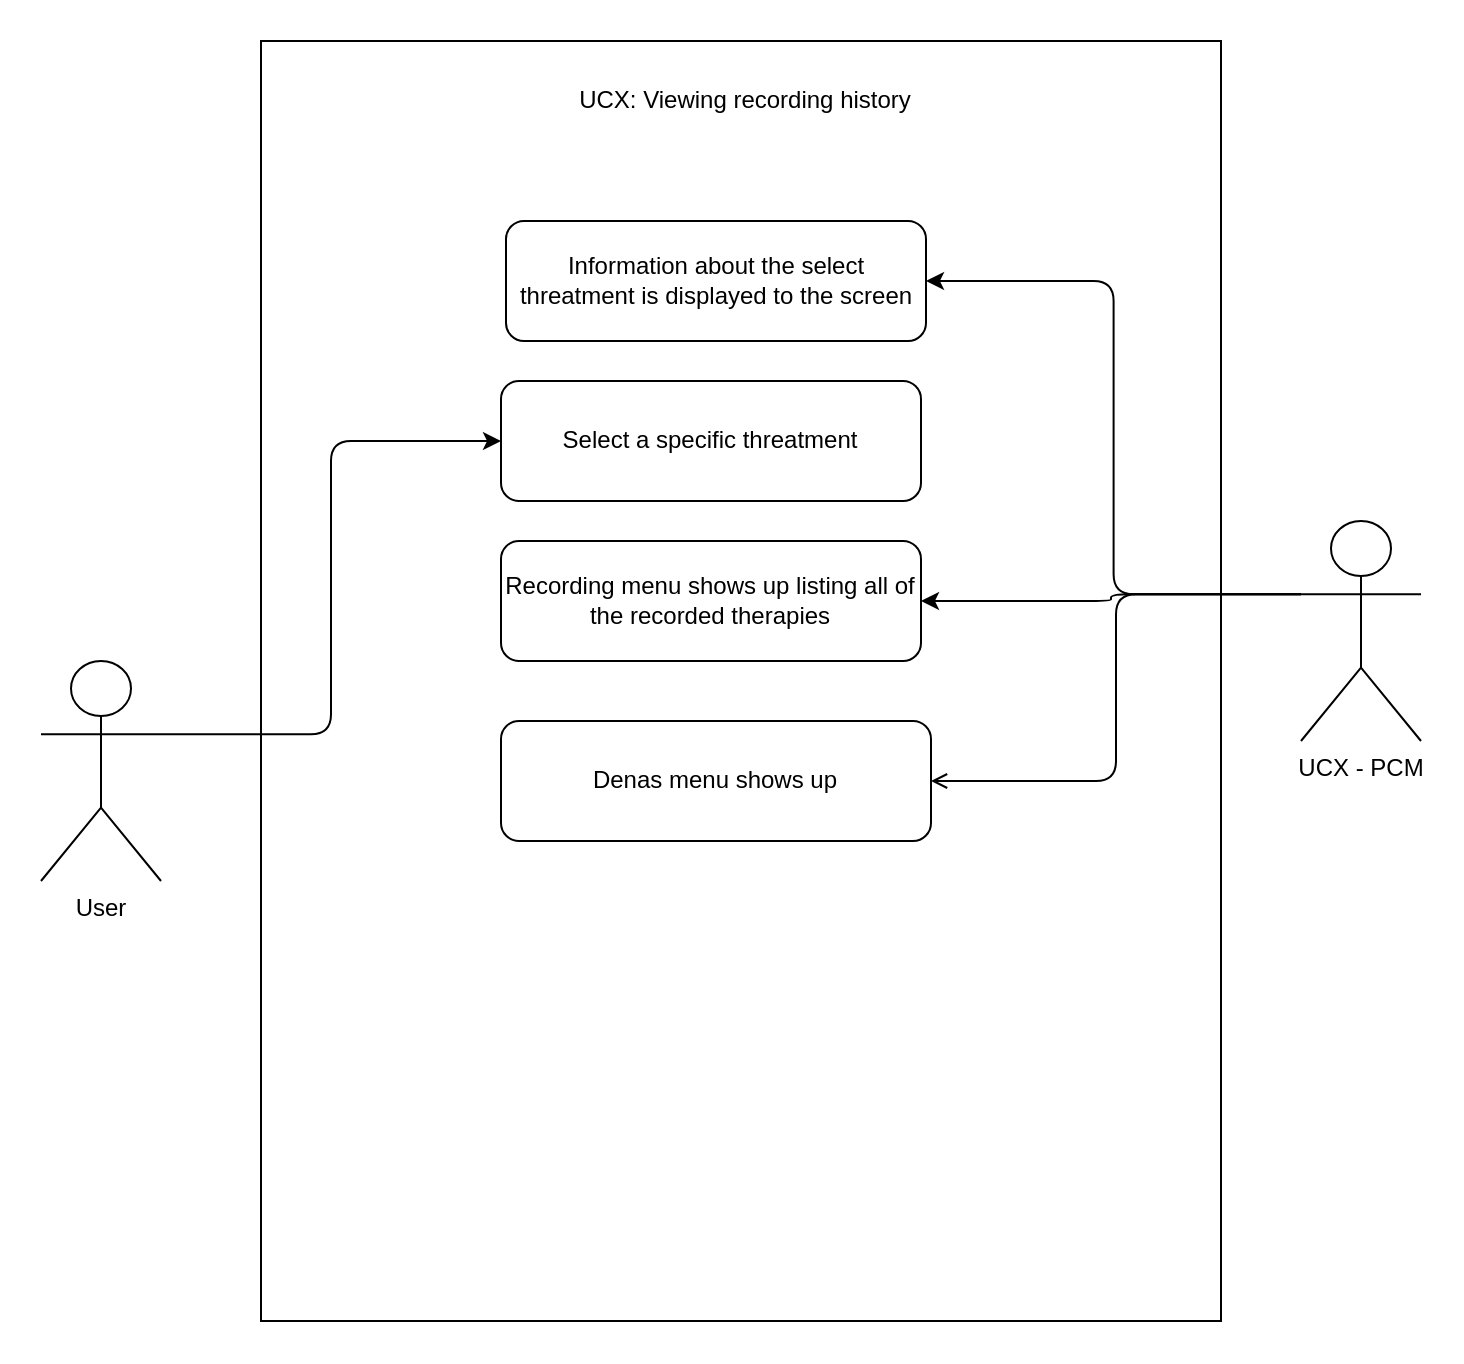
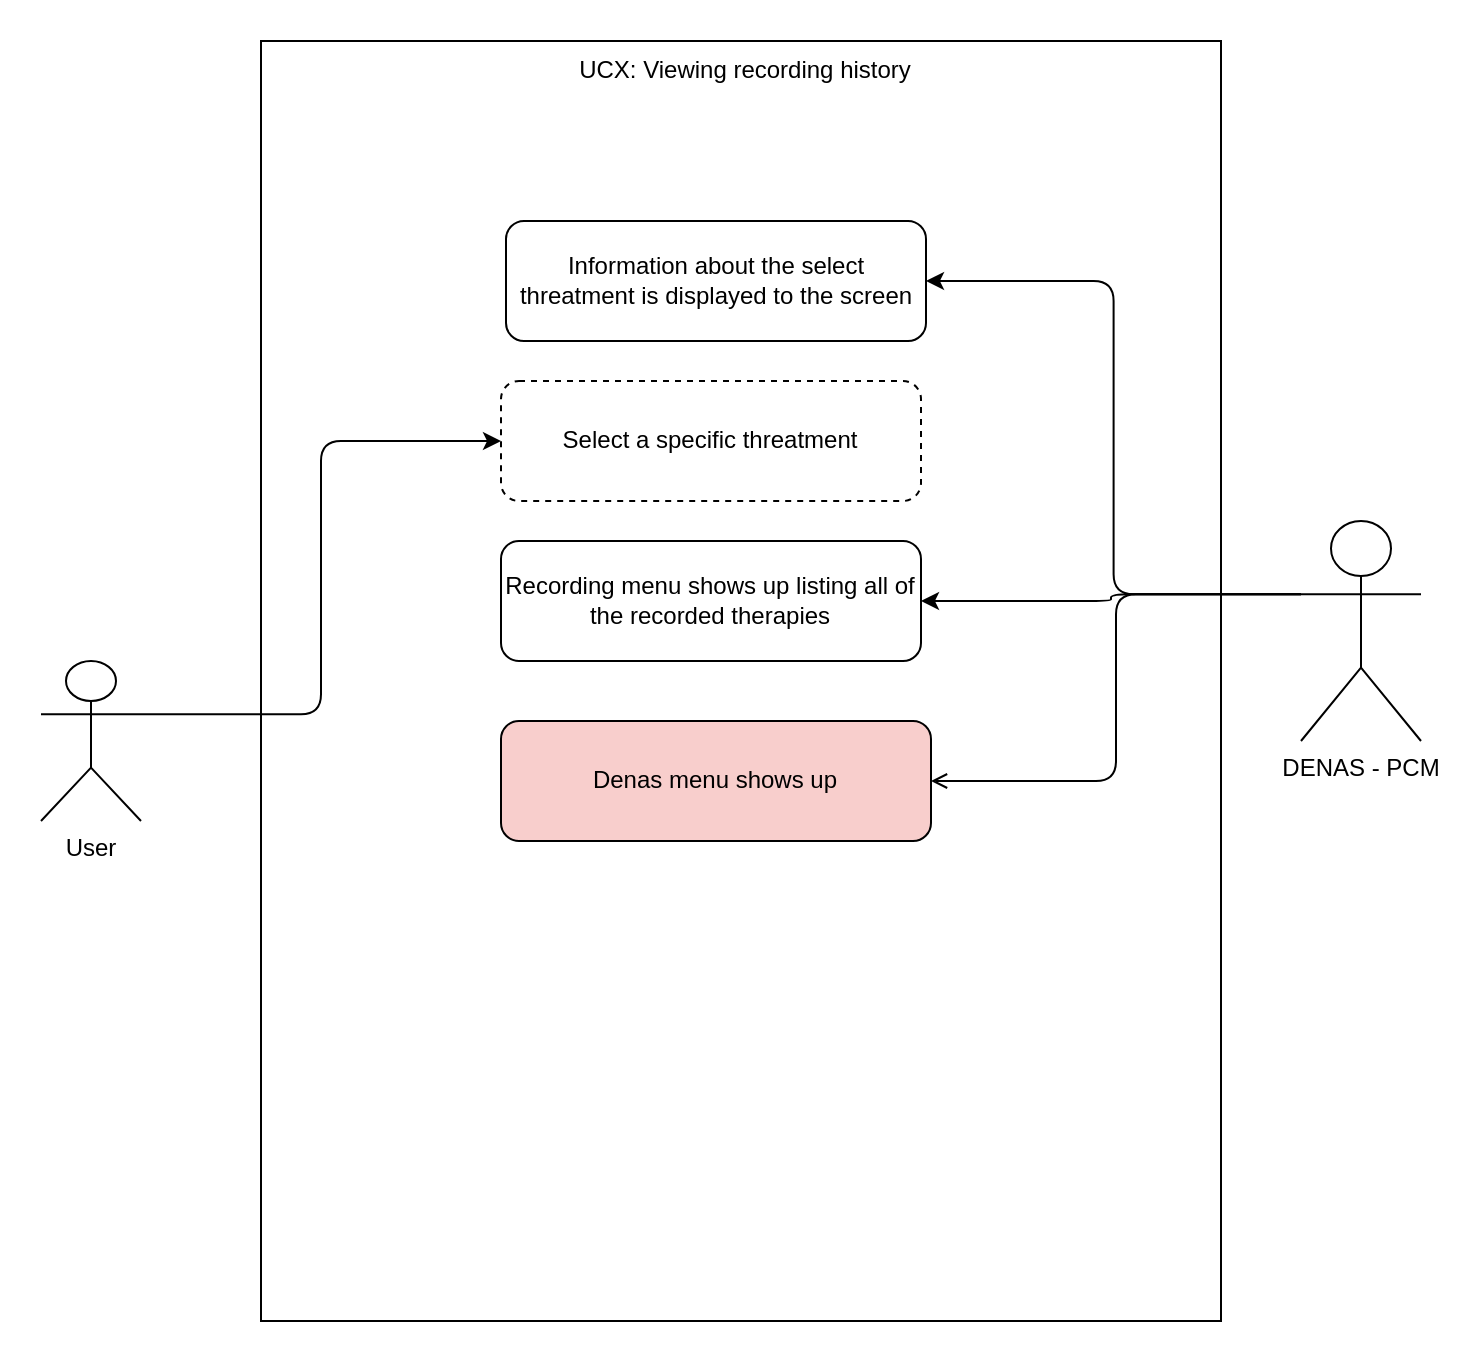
node "UCX: Viewing recording history": moved (746, 101) -> (746, 71)
node "Select a specific threatment": style solid -> dashed
node "UCX - PCM": label "UCX - PCM" -> "DENAS - PCM"
node "User": size 120x220 -> 100x160
node "Denas menu shows up": fillcolor #ffffff -> #f8cecc
